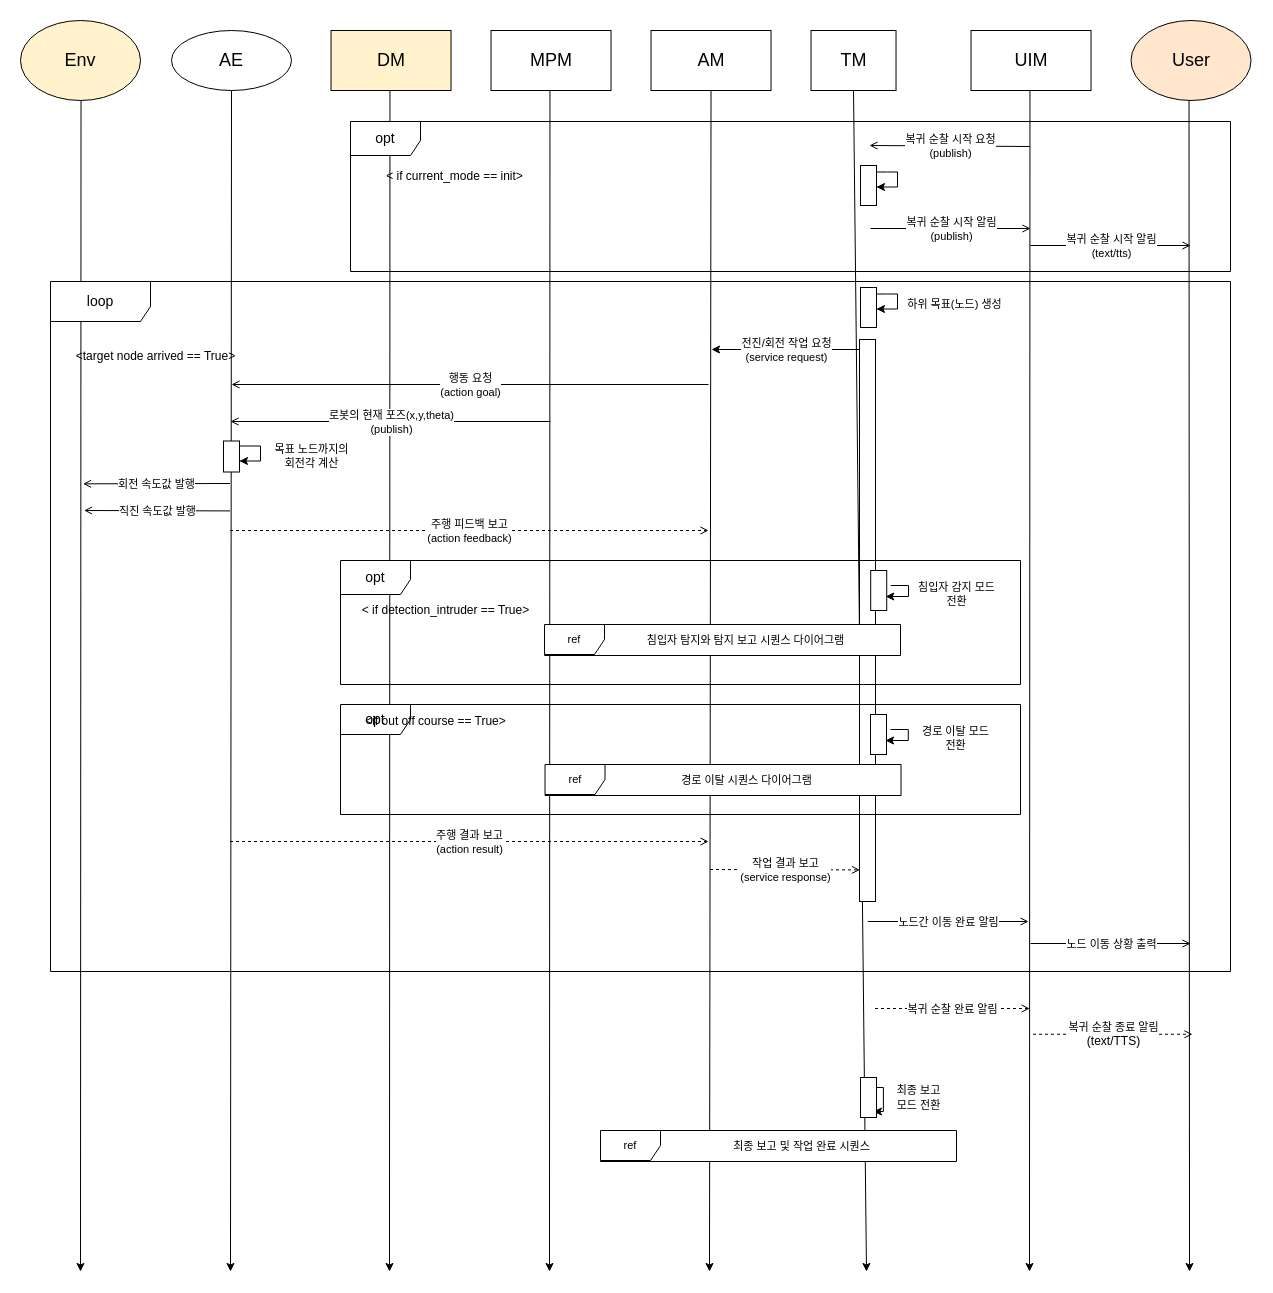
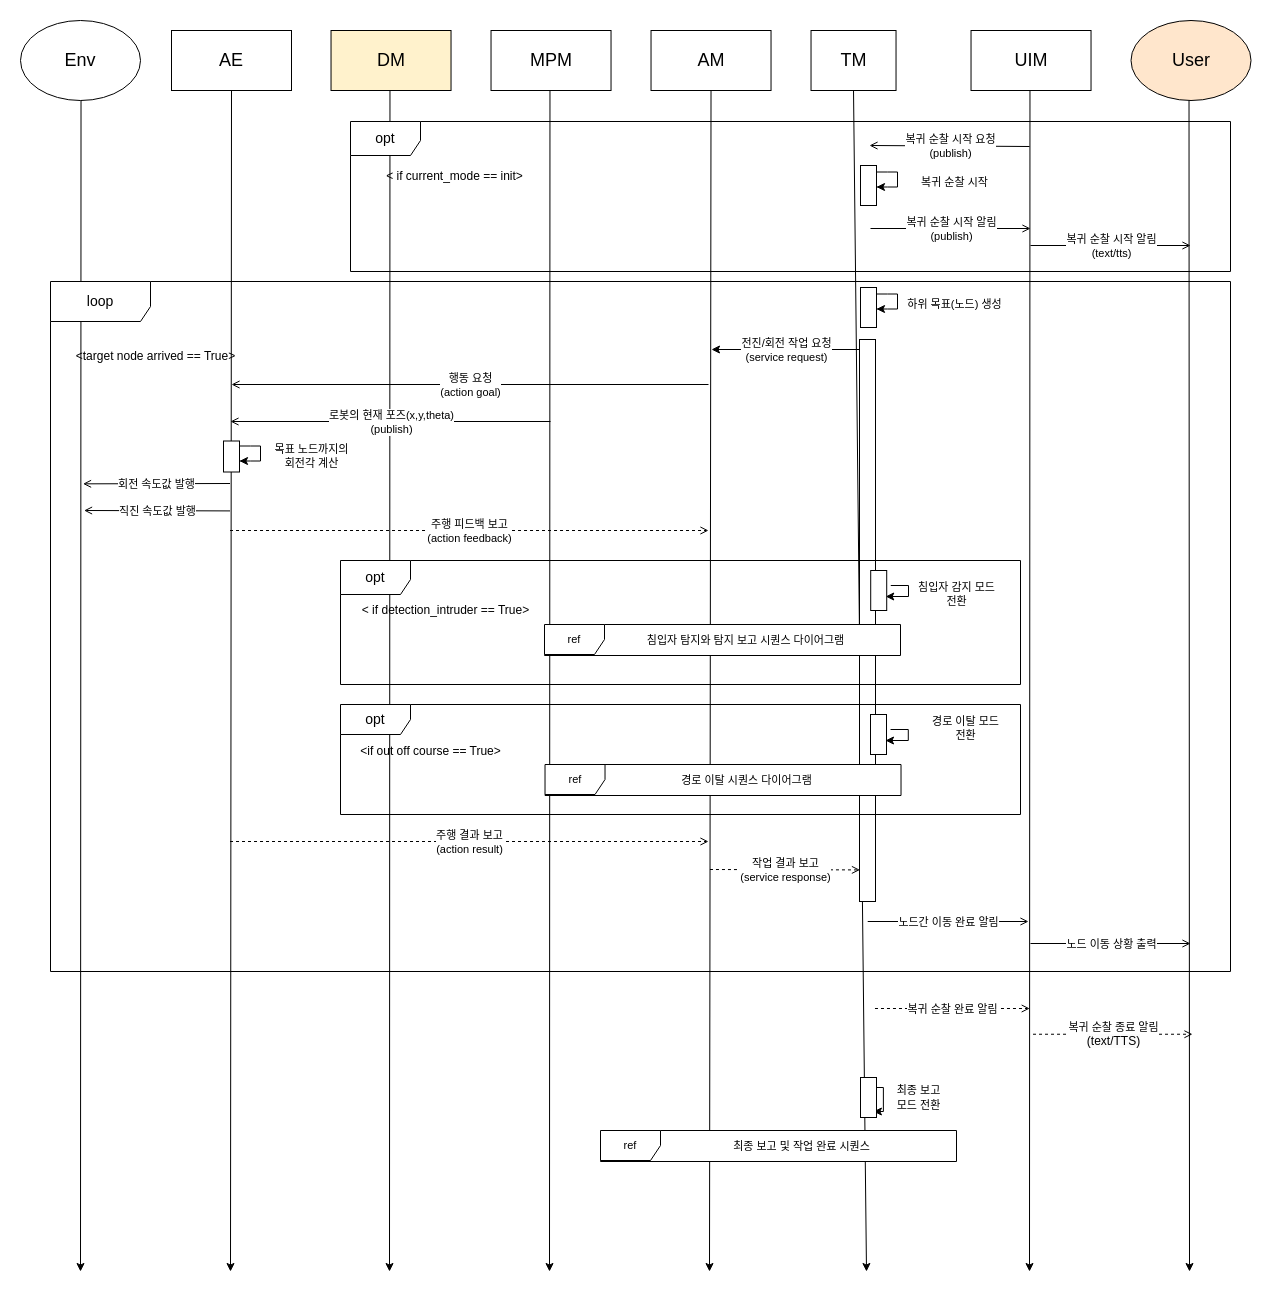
node "Env": fillcolor #fff2cc -> #ffffff
node "AE": shape ellipse -> rectangle
node "복귀 순찰 시작": added
node "<if out off course == True>": moved (436, 722) -> (431, 752)
node "경로 이탈 모드전환": moved (956, 739) -> (966, 729)
